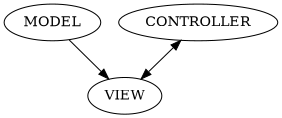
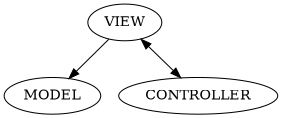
edge "MODEL" -> "VIEW": reversed
